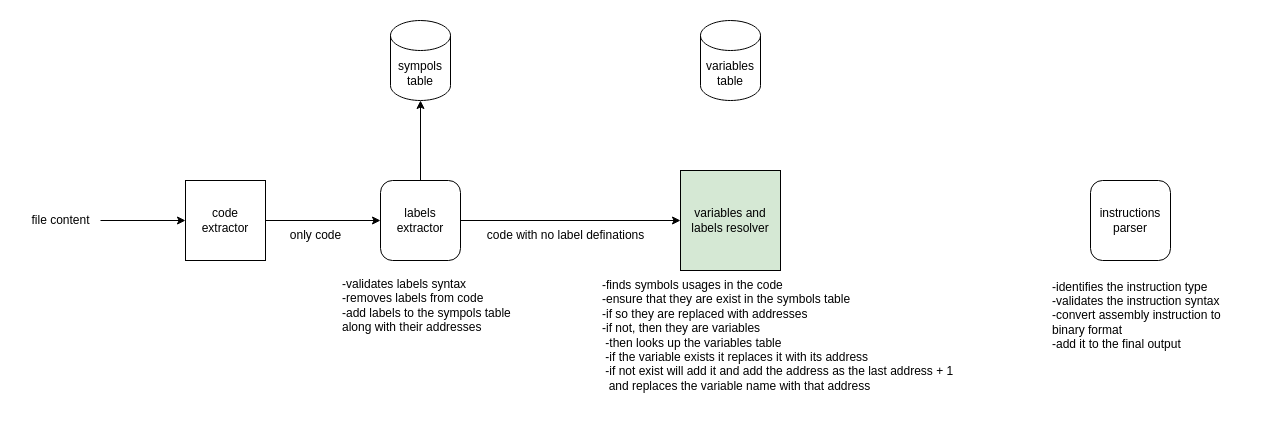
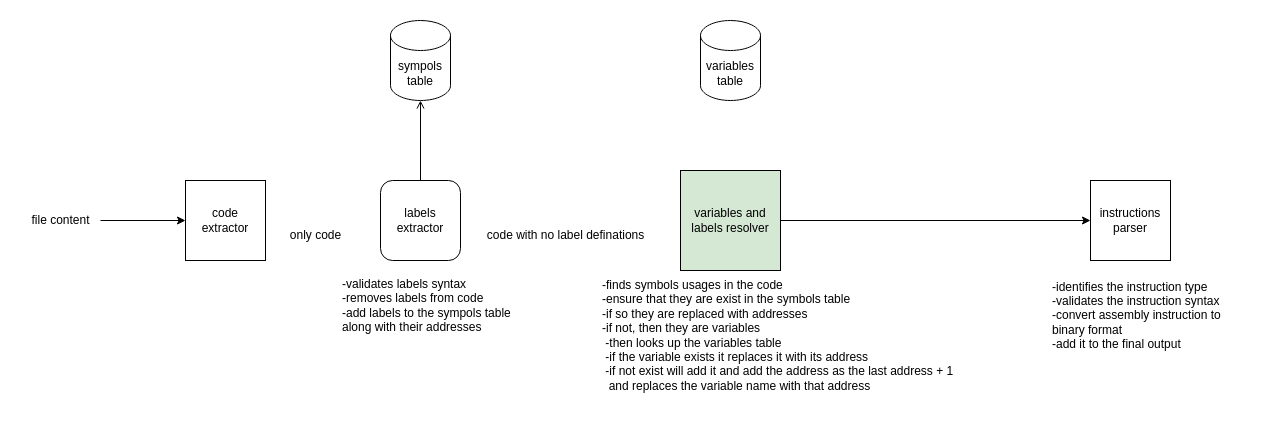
edge "labels extractor" -> "sympols table": arrowhead classic -> open
edge "code extractor" -> "labels extractor": removed
edge "labels extractor" -> "variables and labels resolver": removed
edge "variables and labels resolver" -> "instructions parser": added
node "instructions parser": shape rounded rectangle -> rectangle
